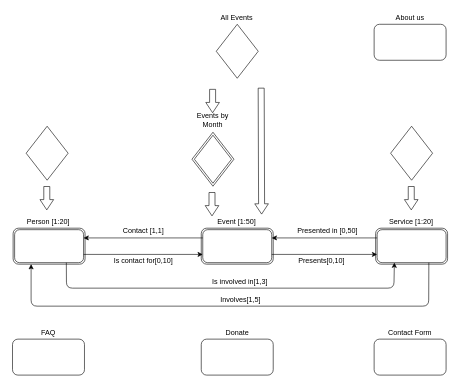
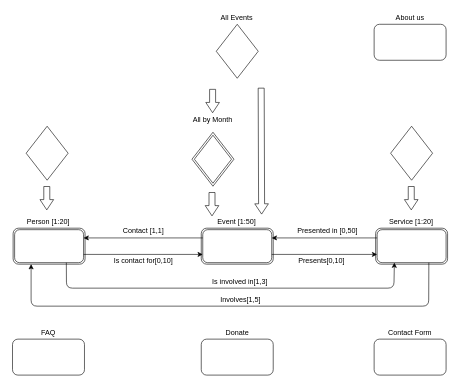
node "Events by Month": label "Events by Month" -> "All by Month"
